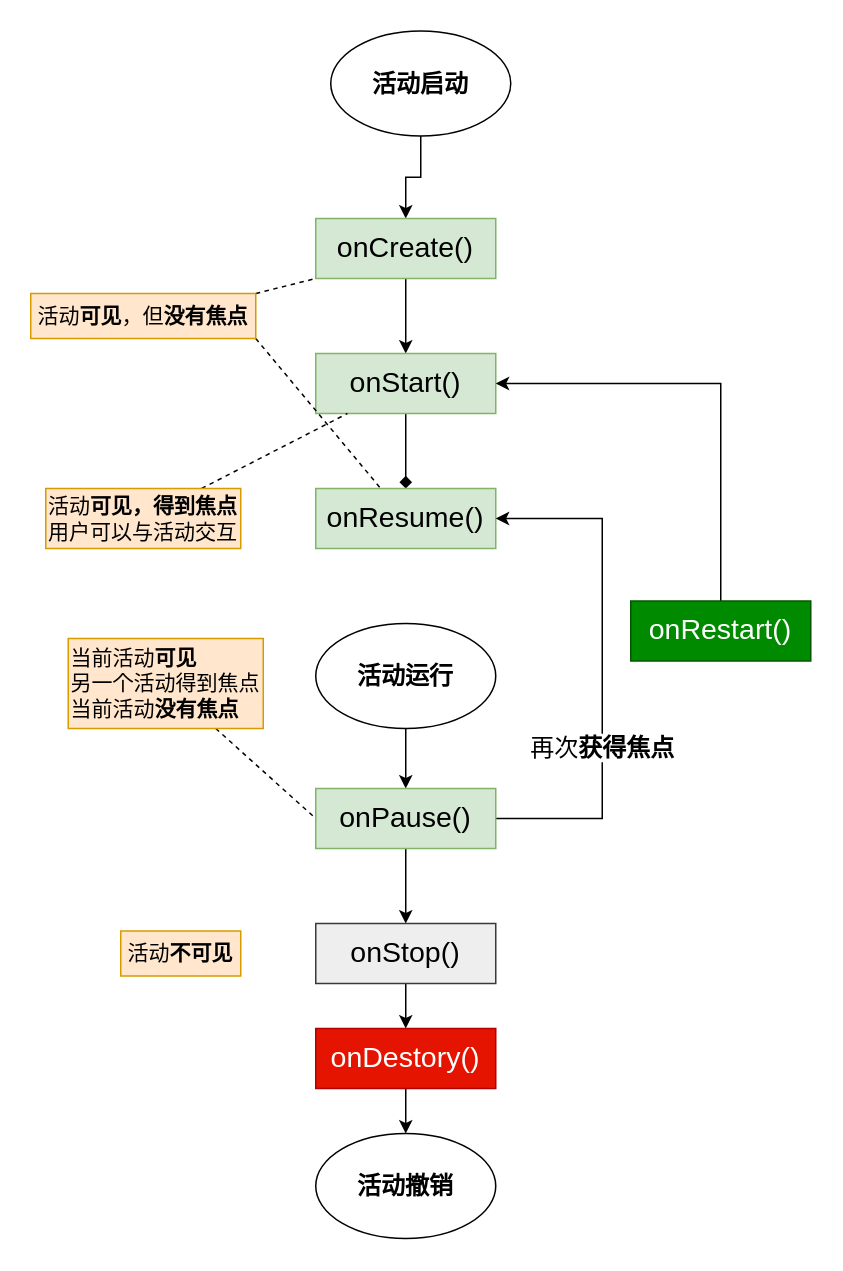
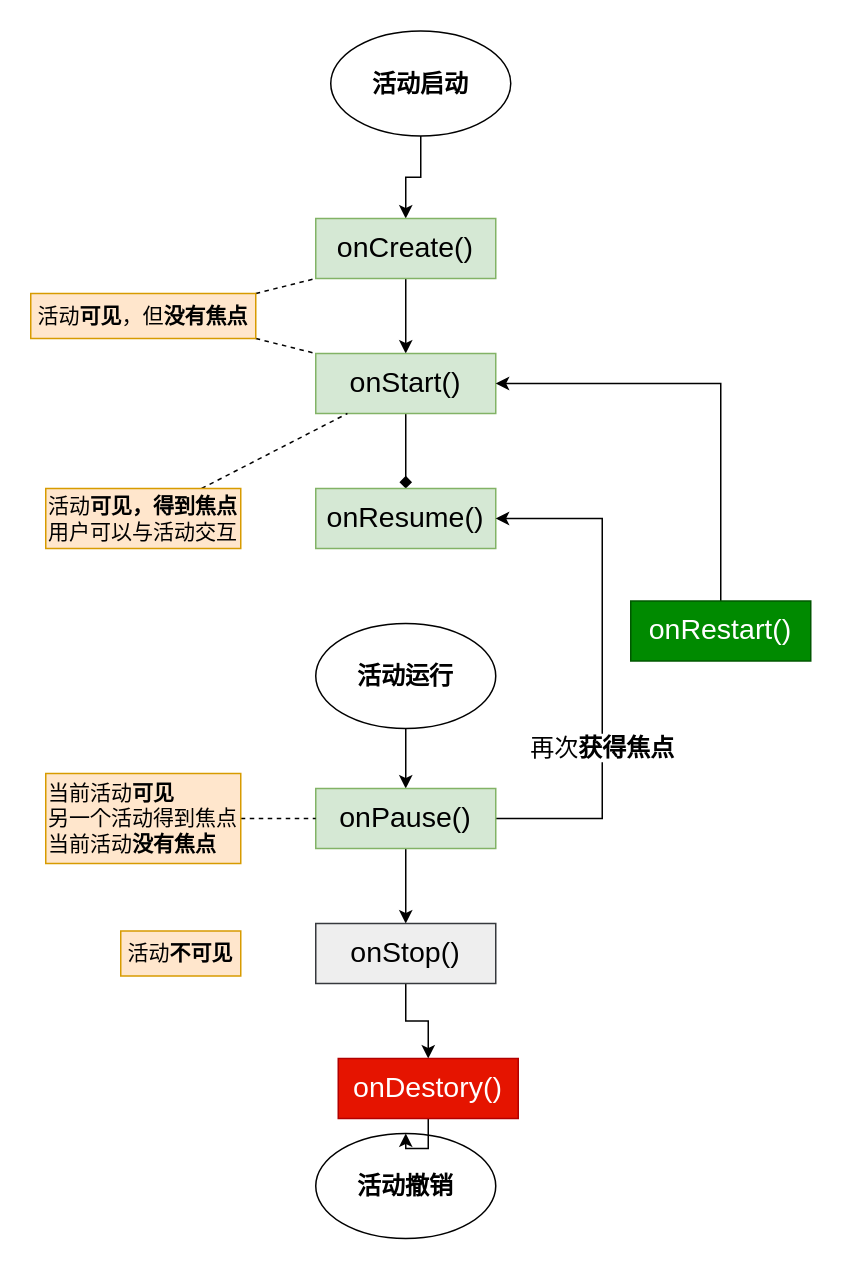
edge "活动可见，但没有焦点" -- "onResume()": now "活动可见，但没有焦点" -- "onStart()"
node "当前活动可见 另一个活动得到焦点 当前活动没有焦点": moved (166, 683) -> (143, 818)
node "onDestory()": moved (406, 1058) -> (428, 1088)
